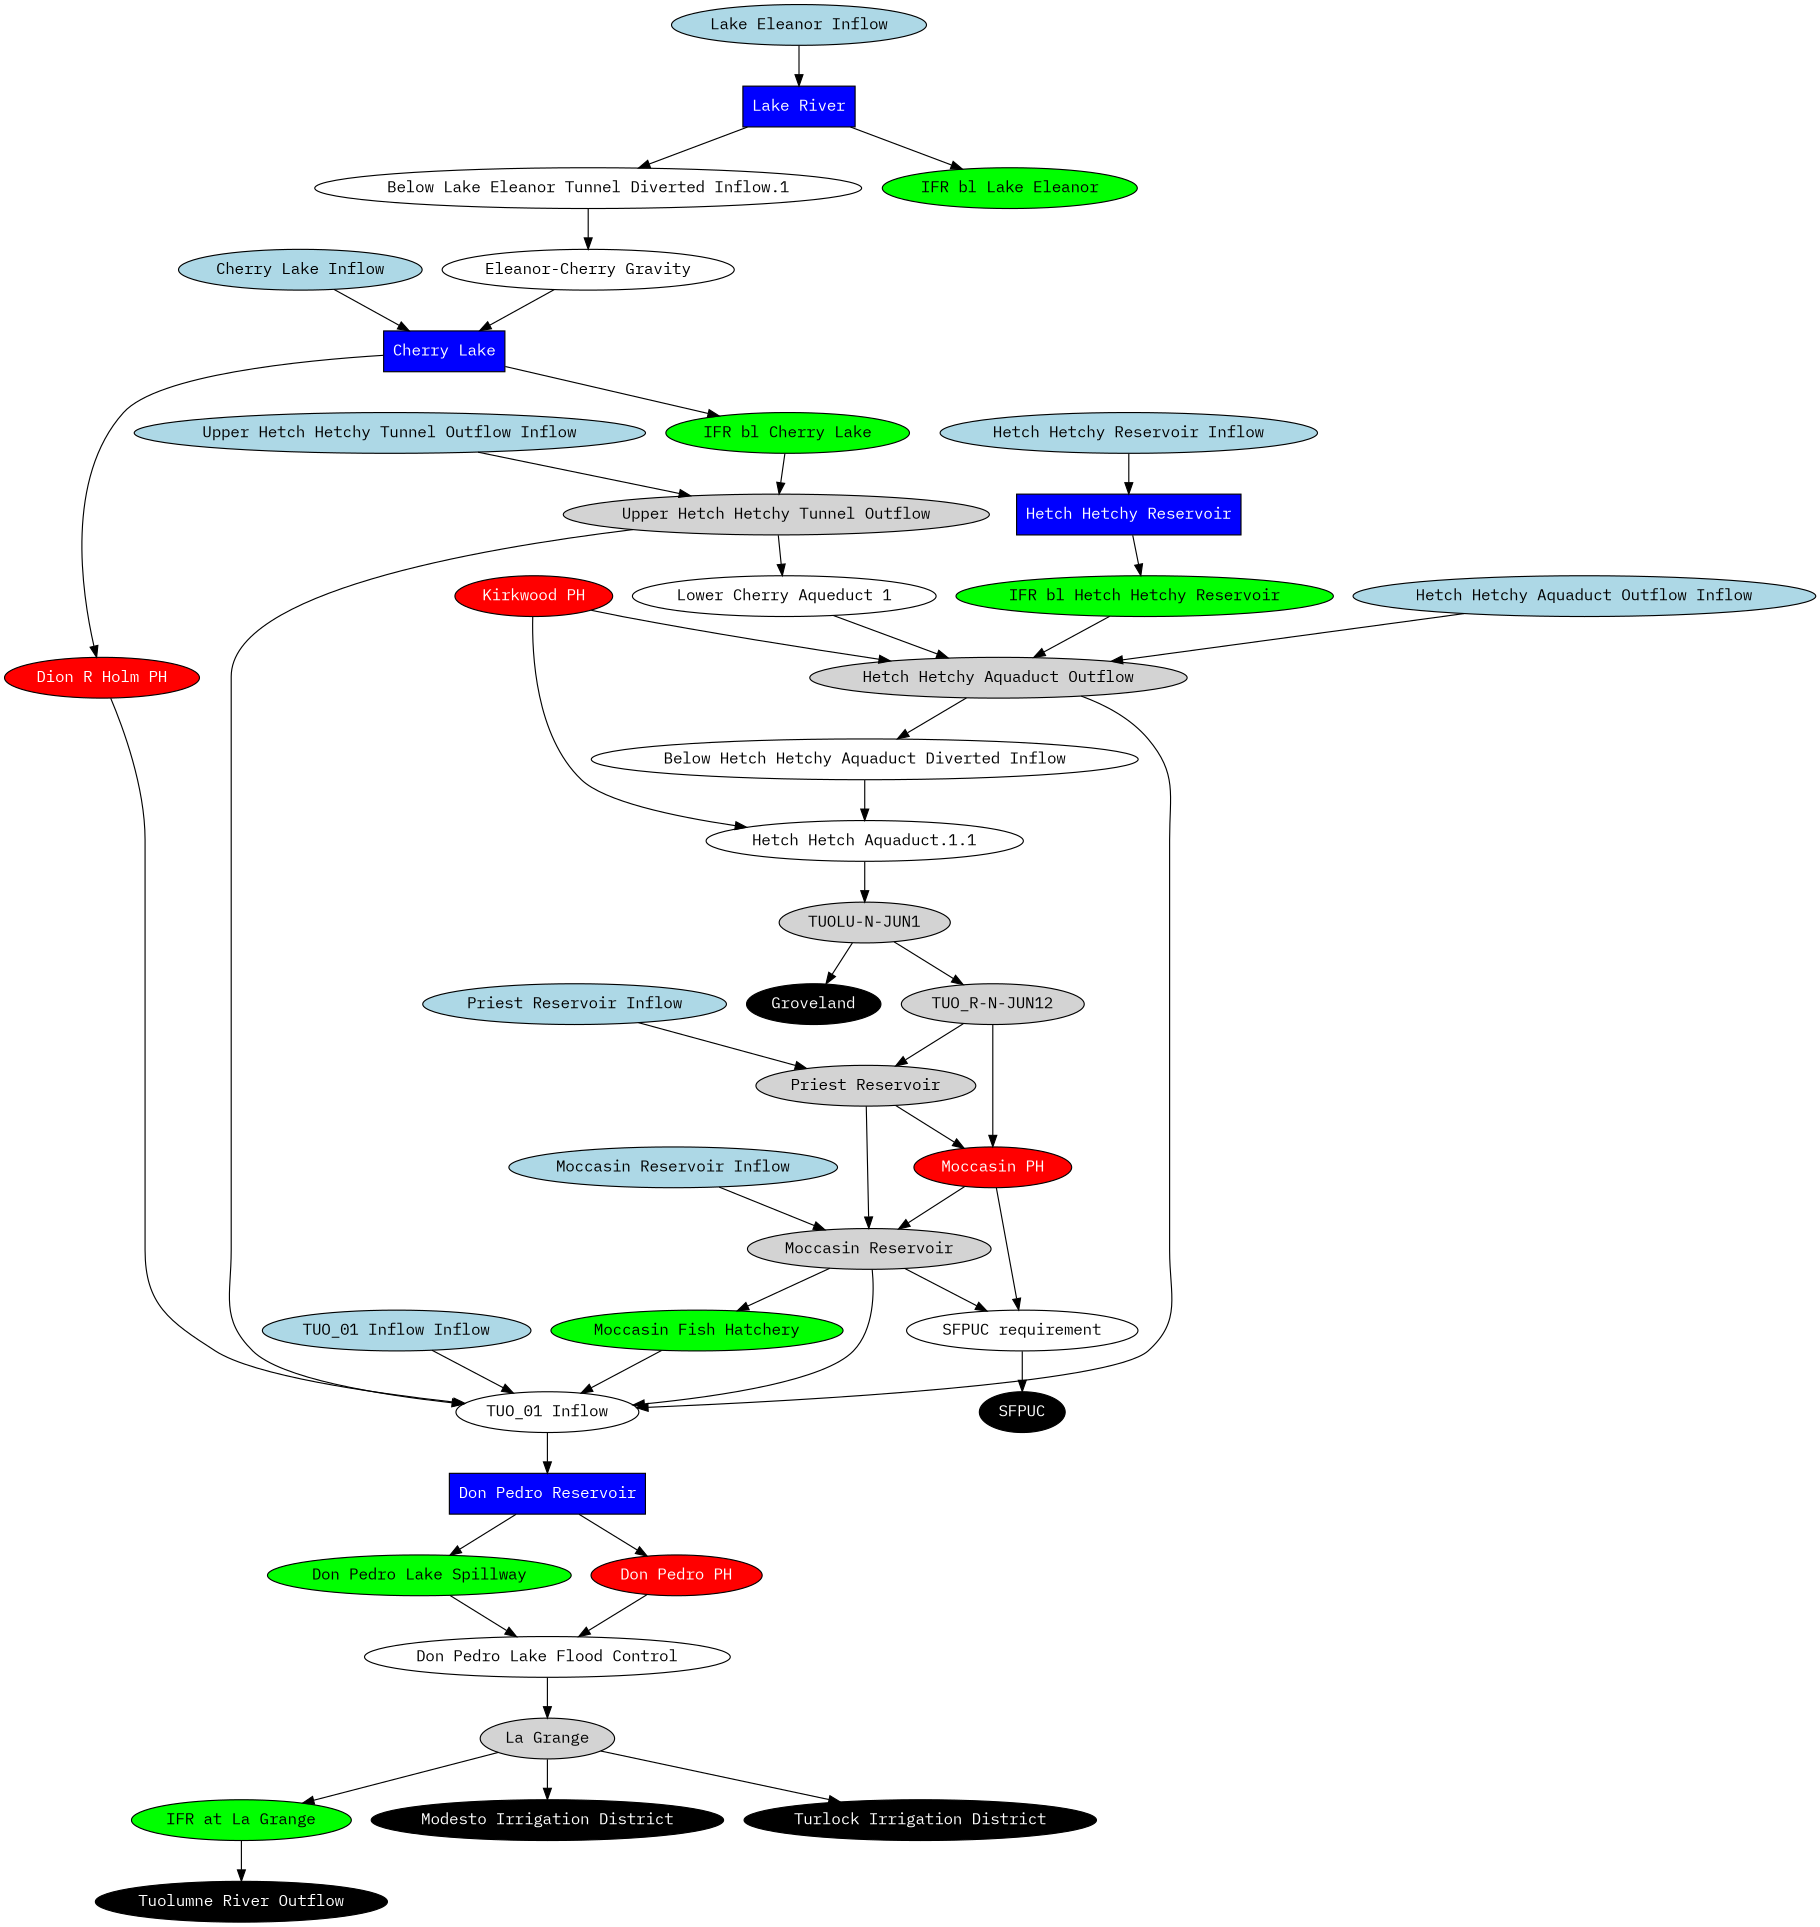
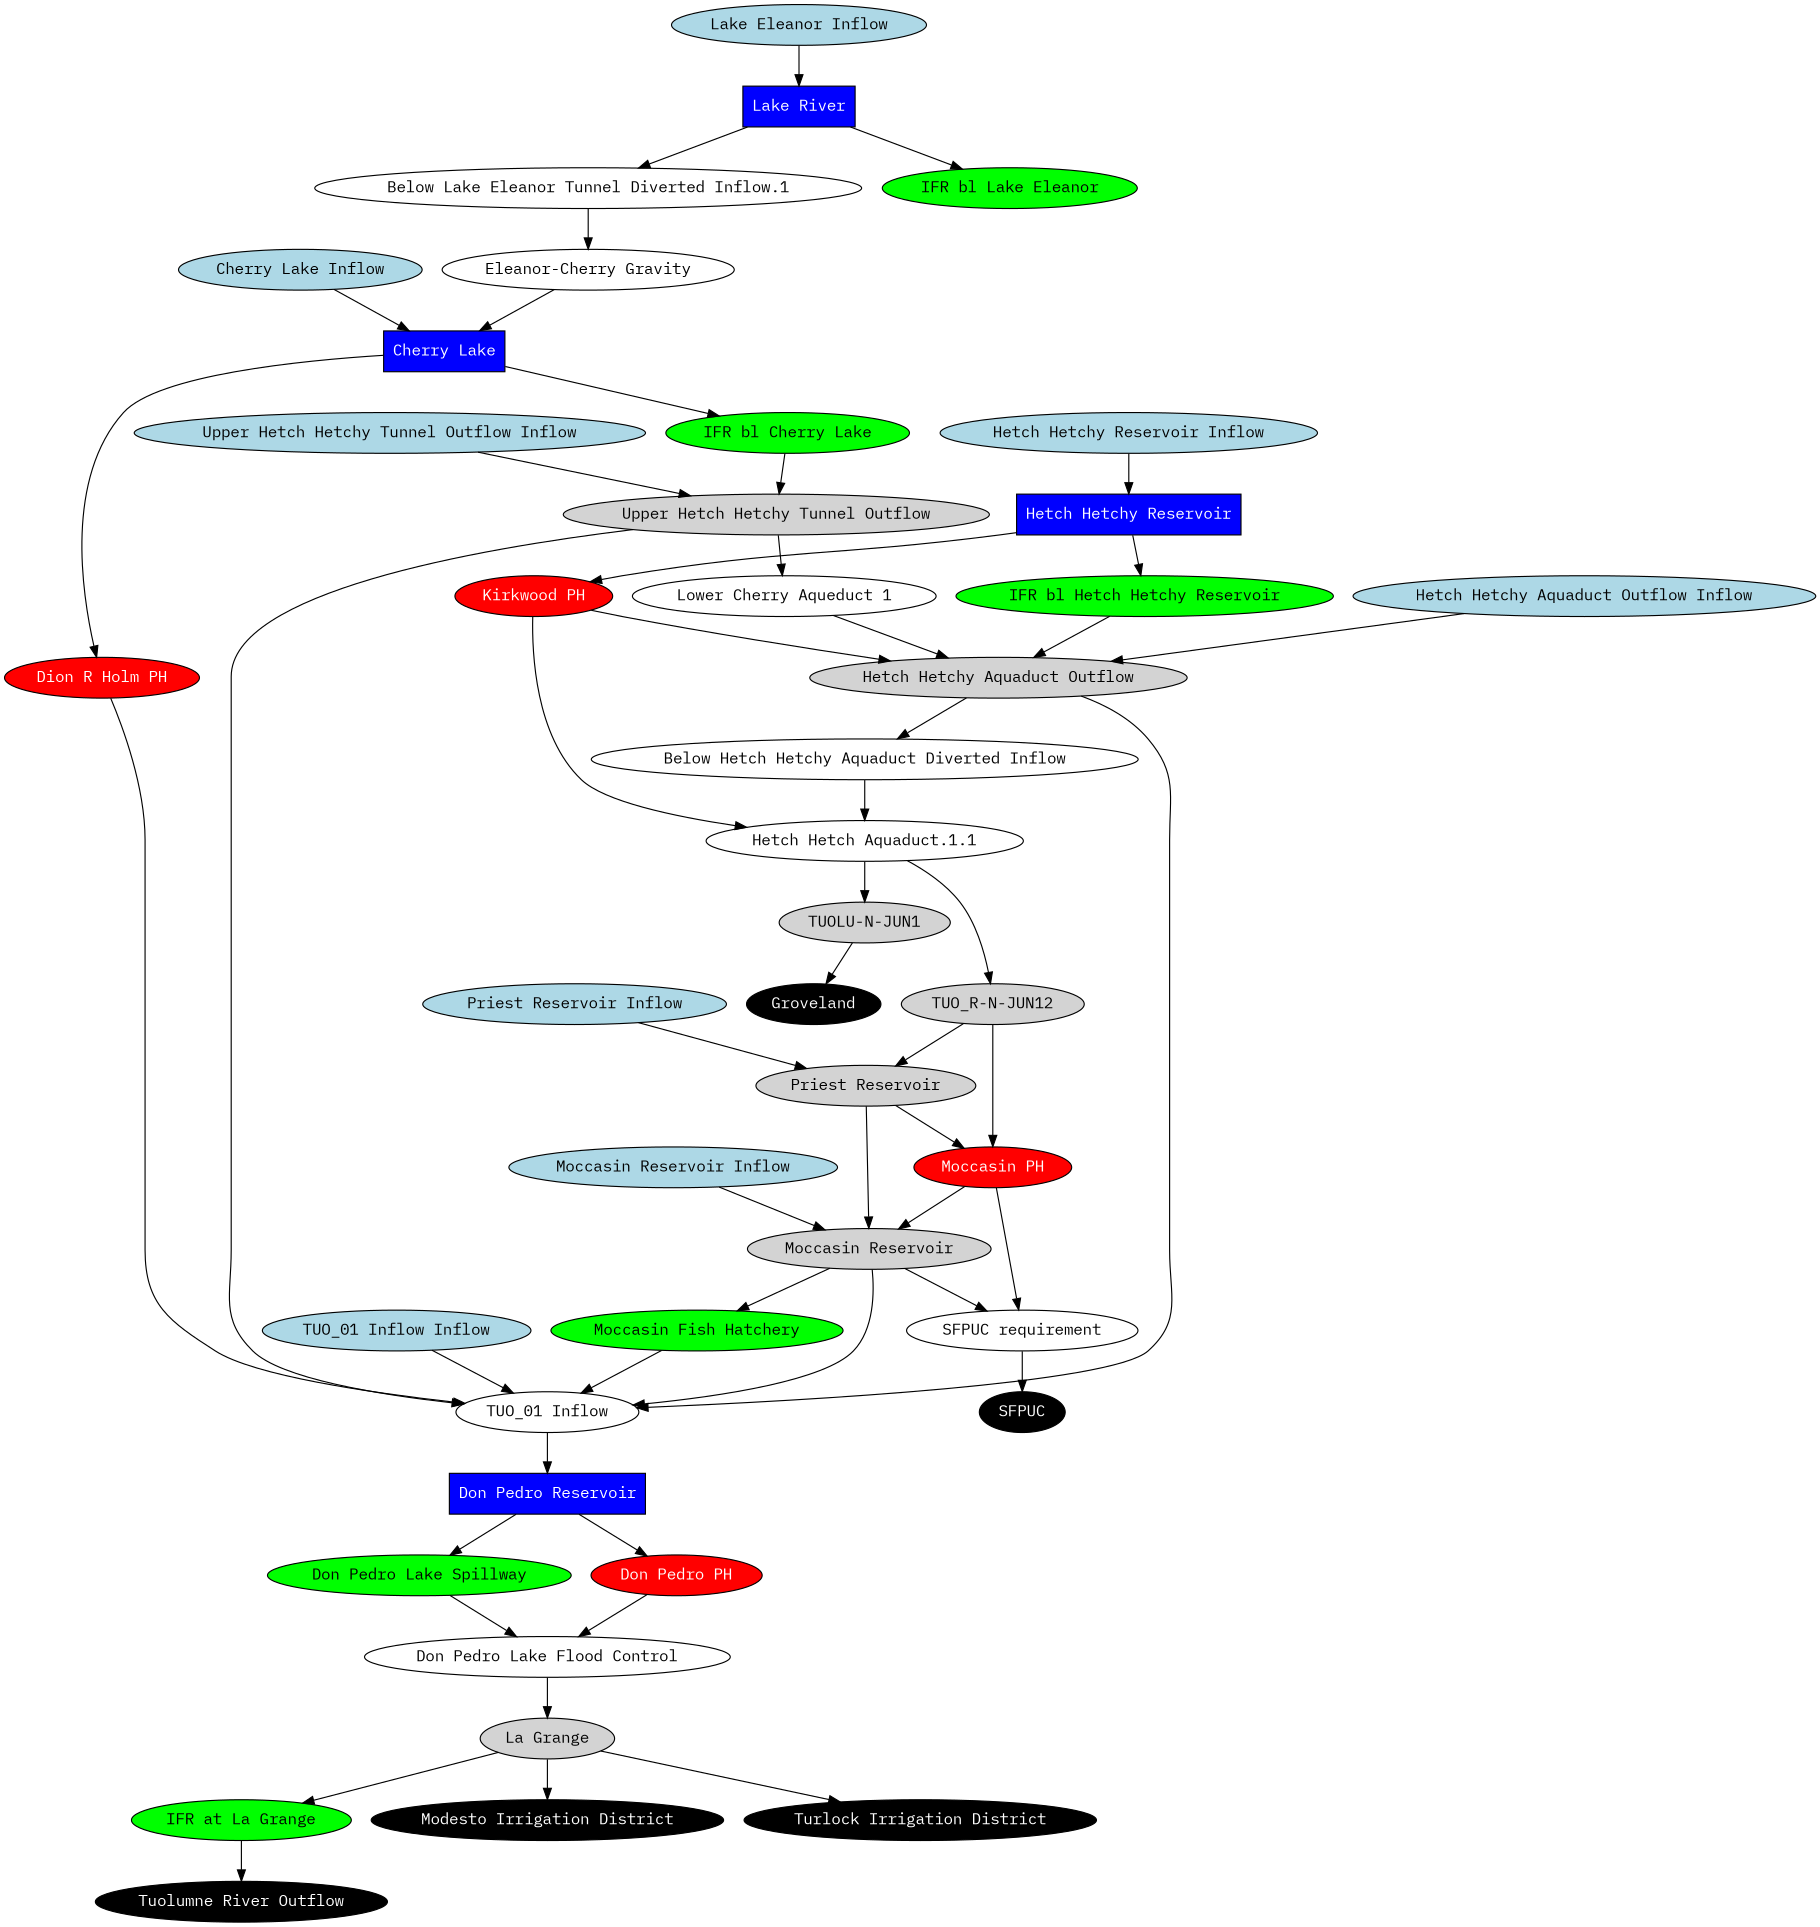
edge "Hetch Hetchy Reservoir" -> "Kirkwood PH": added
edge "TUOLU-N-JUN1" -> "TUO_R-N-JUN12": now "Hetch Hetch Aquaduct.1.1" -> "TUO_R-N-JUN12"
